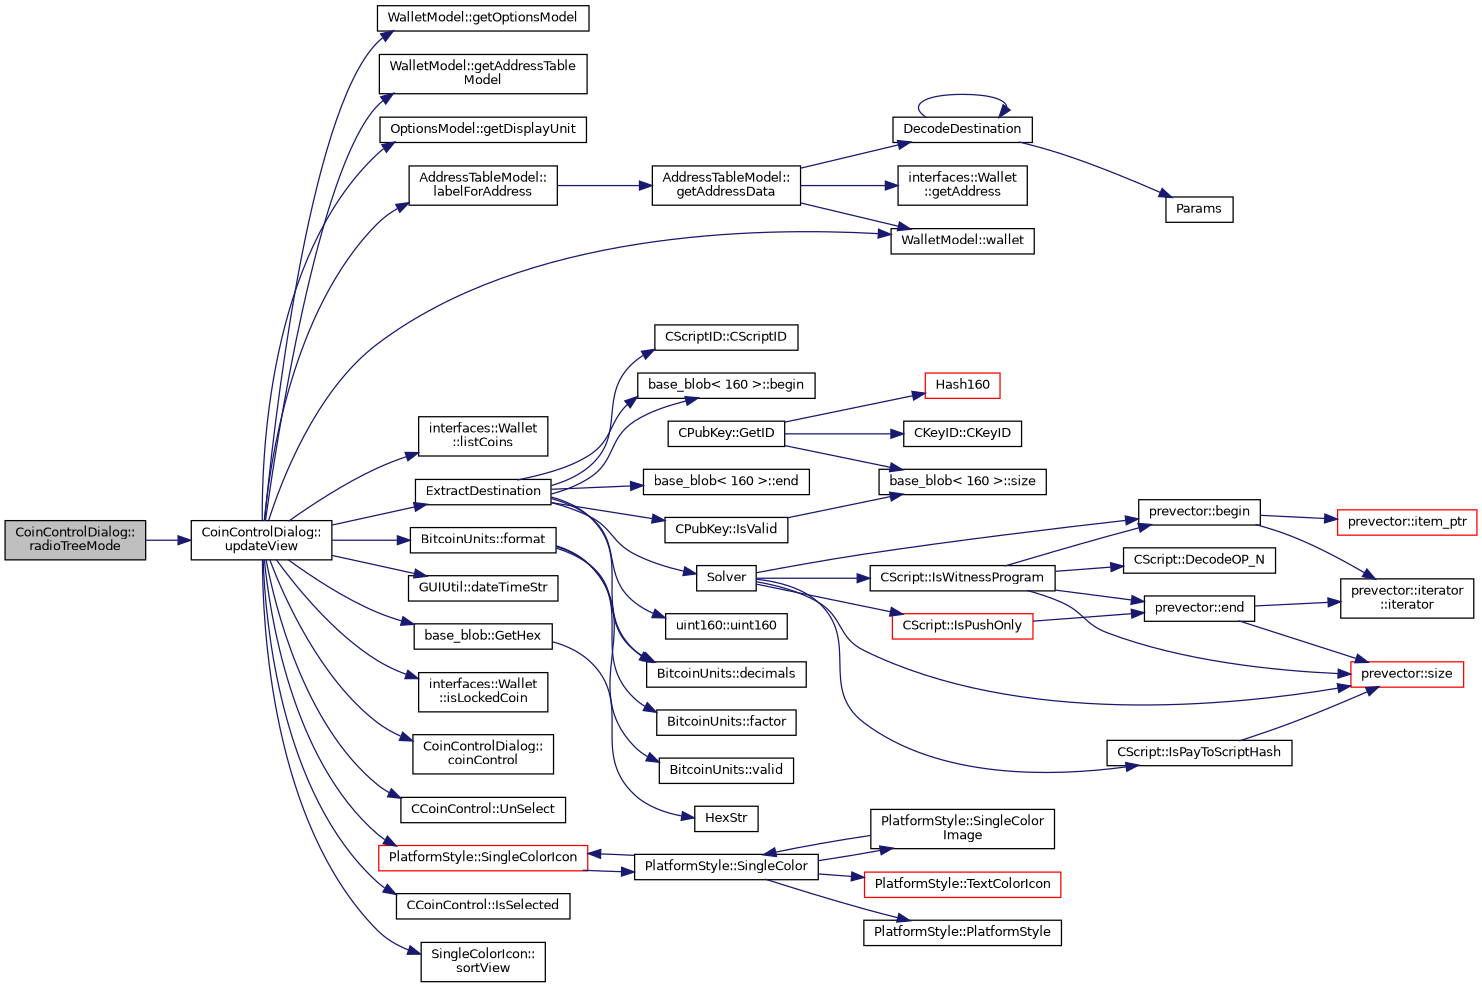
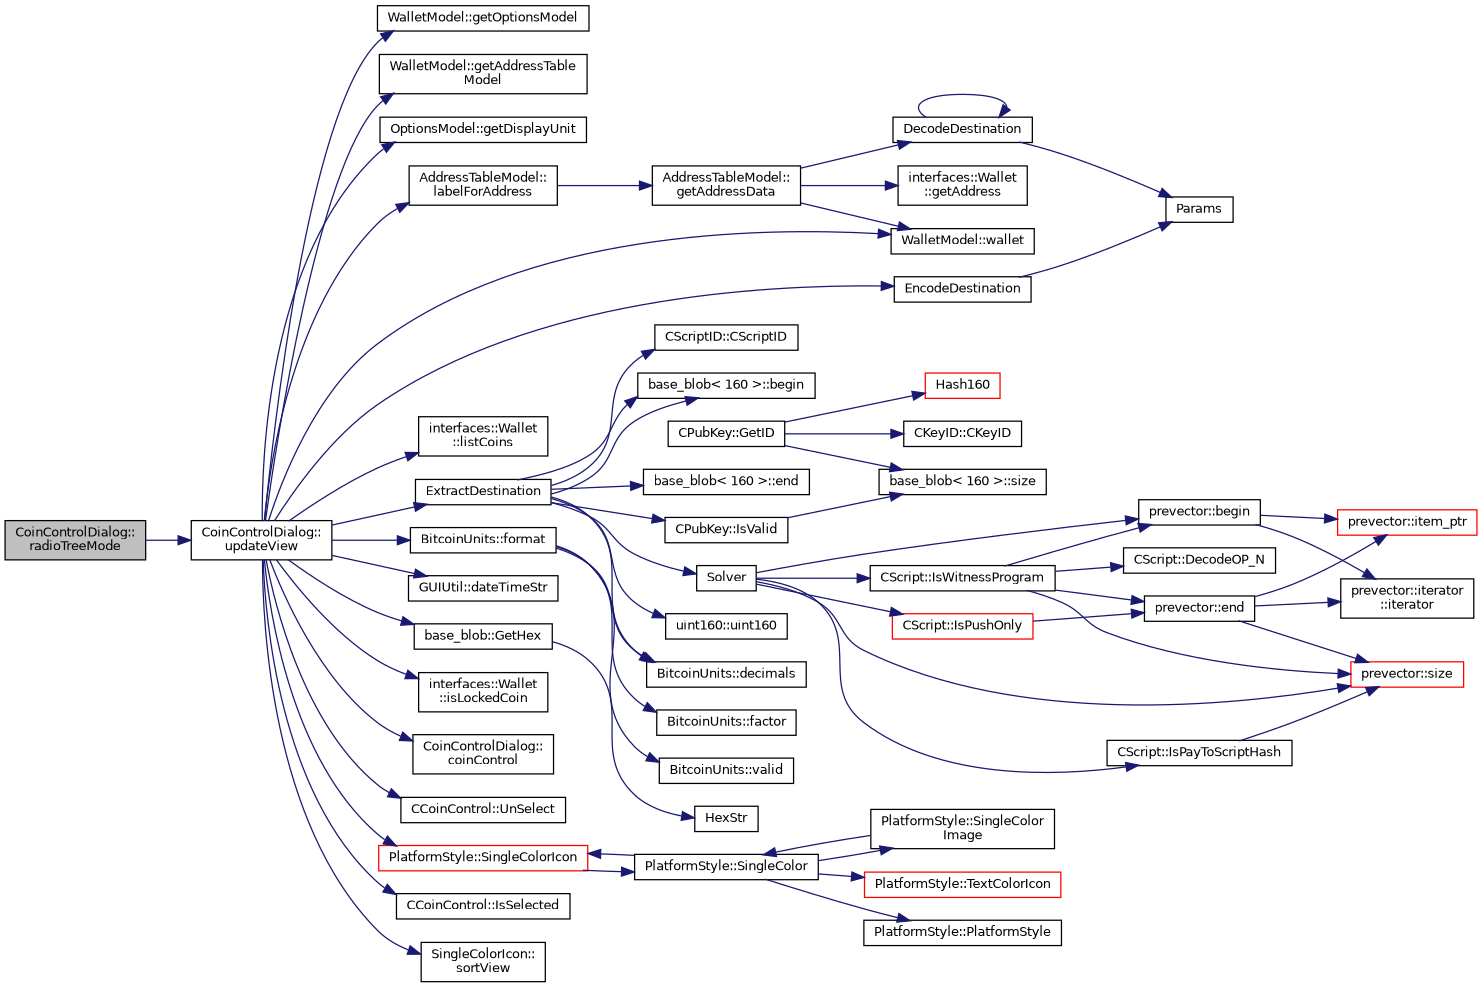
node "EncodeDestination": added
edge "prevector::end" -> "prevector::item_ptr": added
